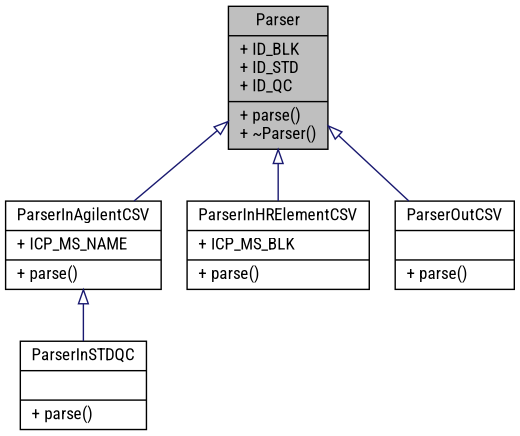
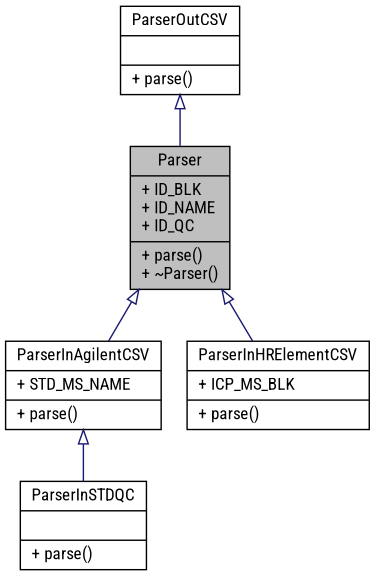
node "Parser": text "+ ID_STD" -> "+ ID_NAME"
edge "ParserOutCSV" -> "Parser": reversed
node "ParserInAgilentCSV": text "+ ICP_MS_NAME" -> "+ STD_MS_NAME"
